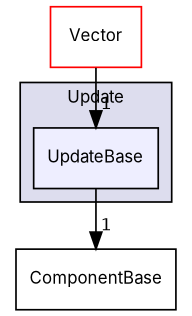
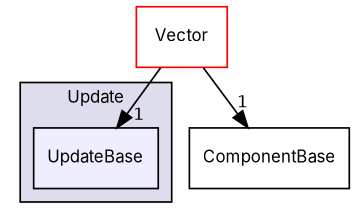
edge "UpdateBase" -> "ComponentBase": now "Vector" -> "ComponentBase"
